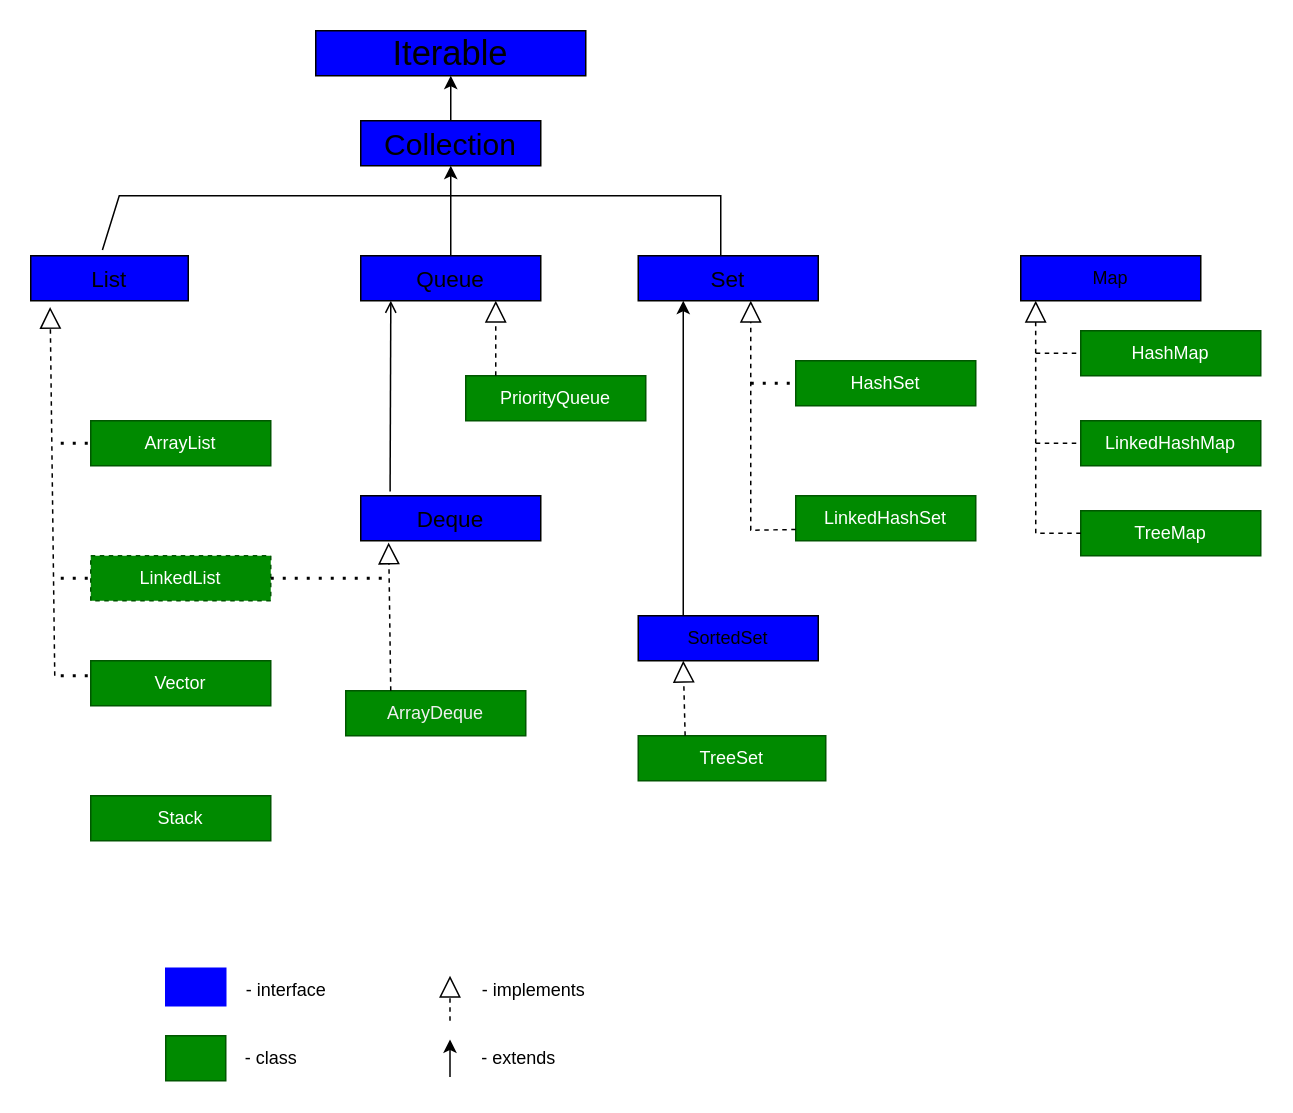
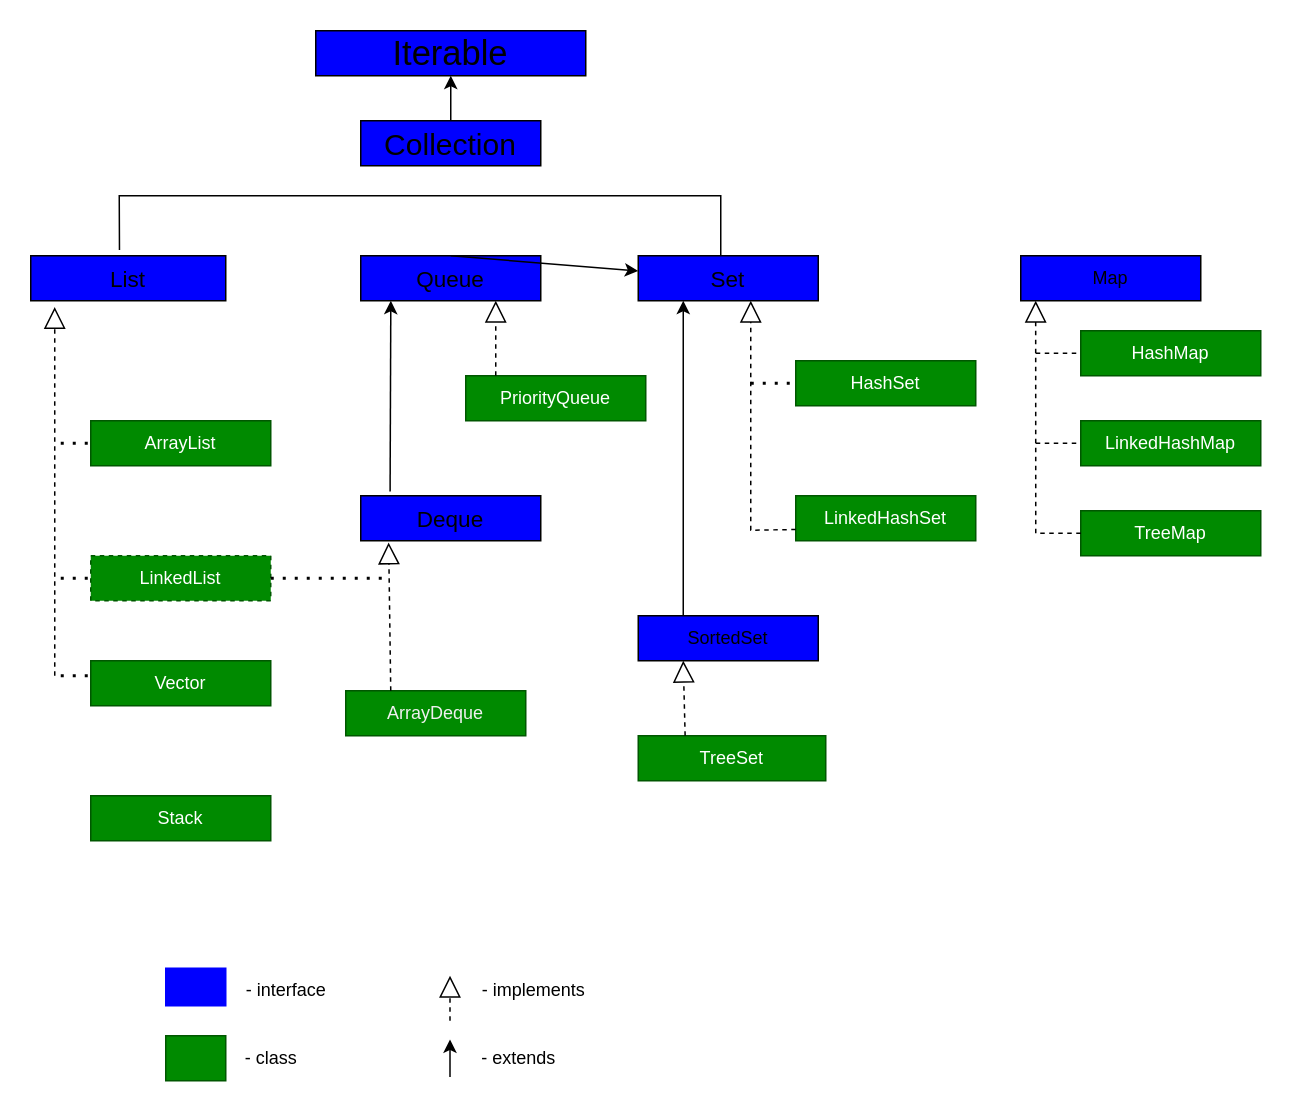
edge "Queue" -> "Collection": now "Queue" -> "Set"
node "List": size 158x45 -> 195x45
edge "Deque" -> "Queue": arrowhead open -> classic
